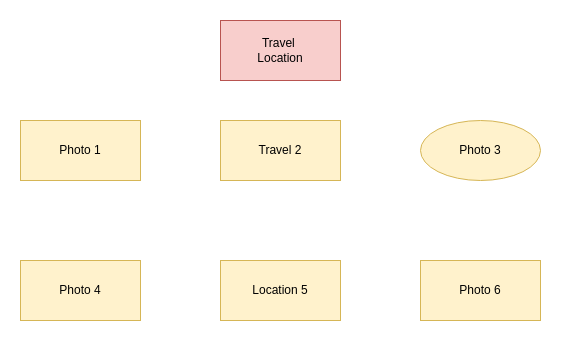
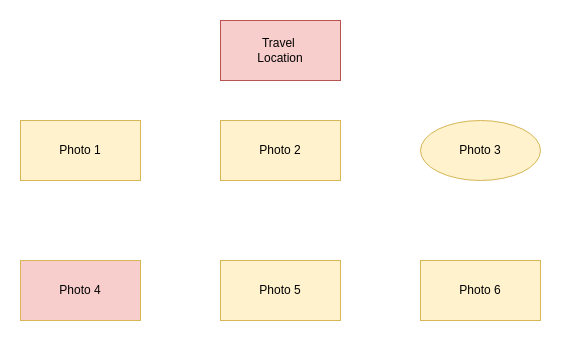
node "Travel 2": label "Travel 2" -> "Photo 2"
node "Photo 4": fillcolor #fff2cc -> #f8cecc
node "Location 5": label "Location 5" -> "Photo 5"
